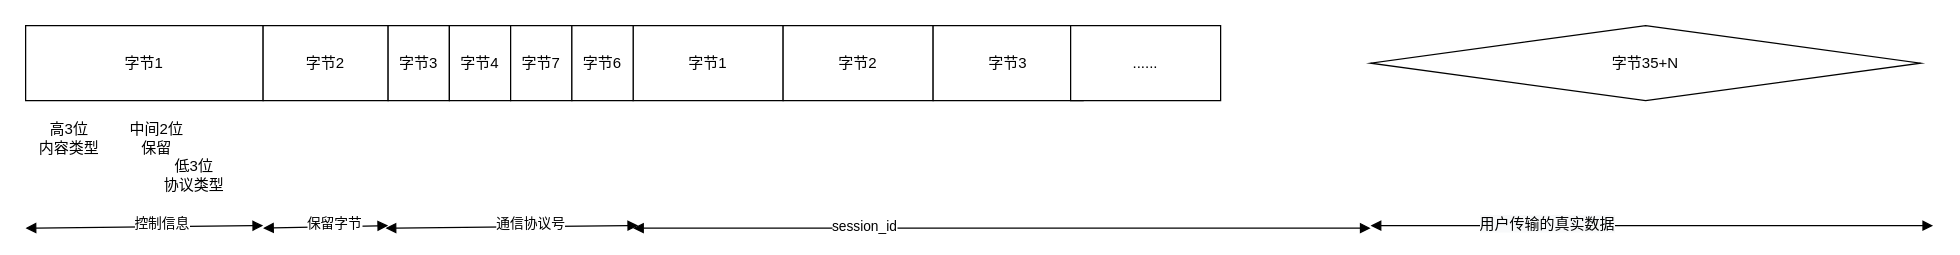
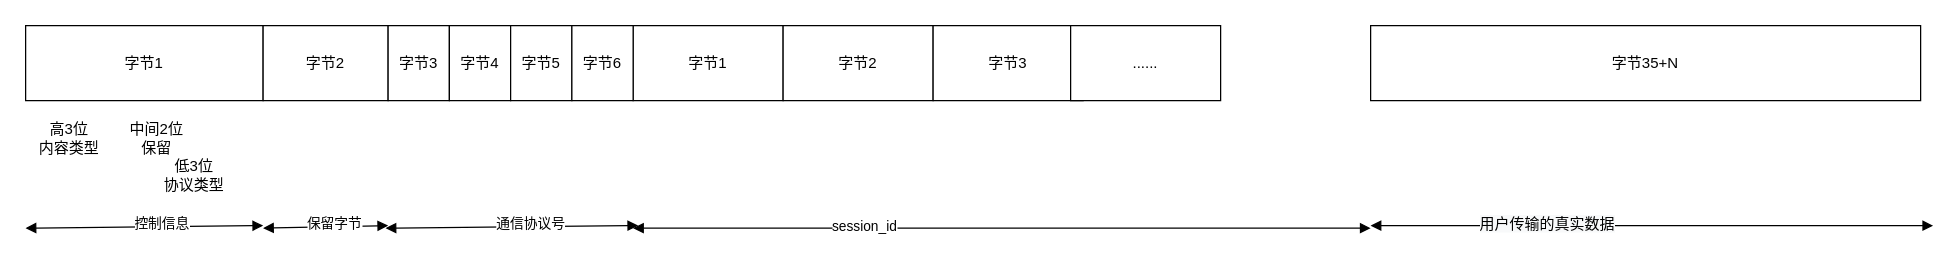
node "字节7": label "字节7" -> "字节5"
node "字节35+N": shape diamond -> rectangle
